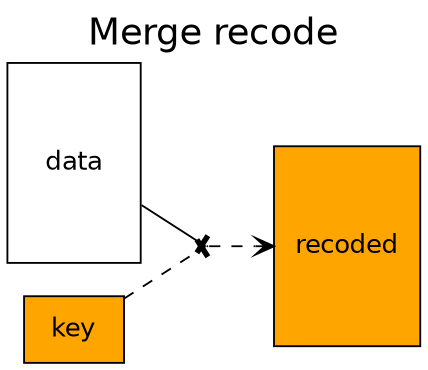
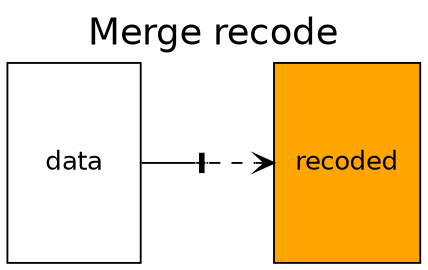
node "key": removed
